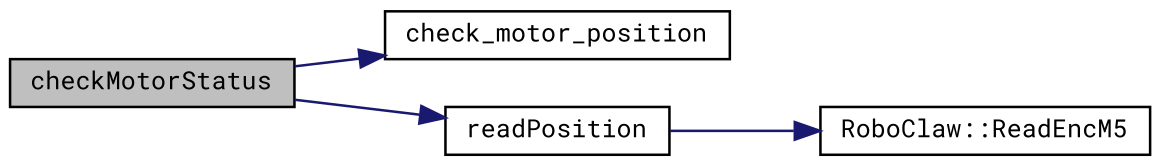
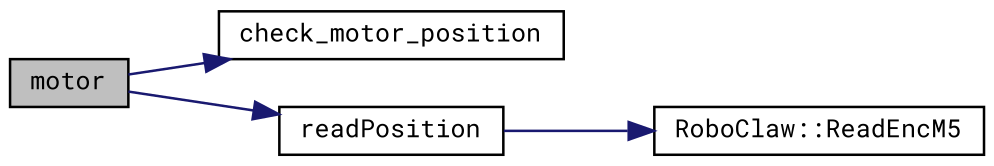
node "checkMotorStatus": label "checkMotorStatus" -> "motor"
